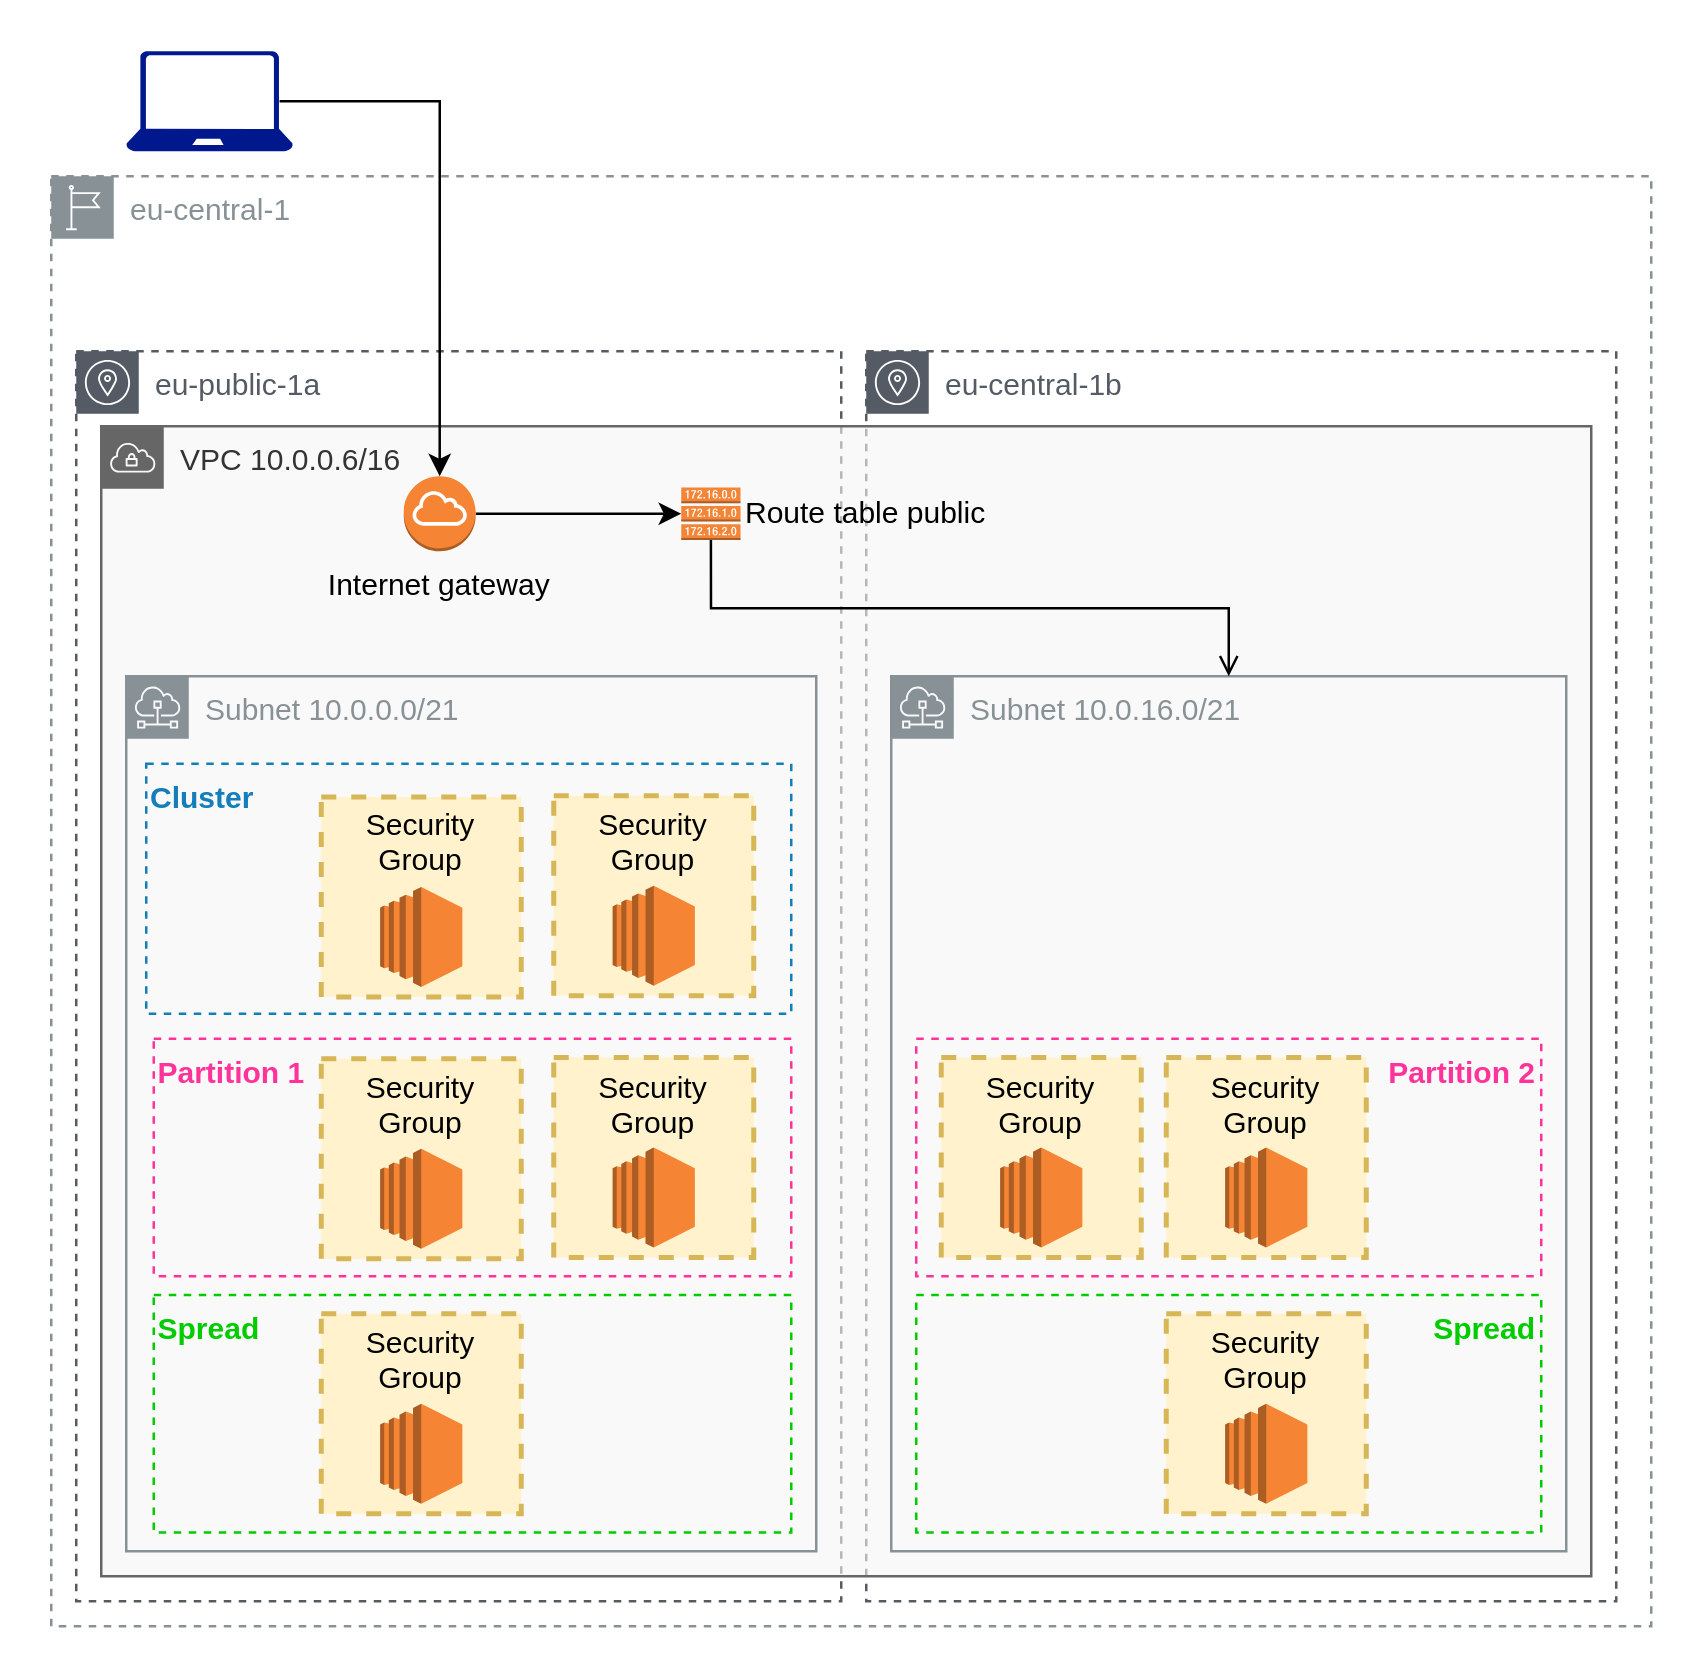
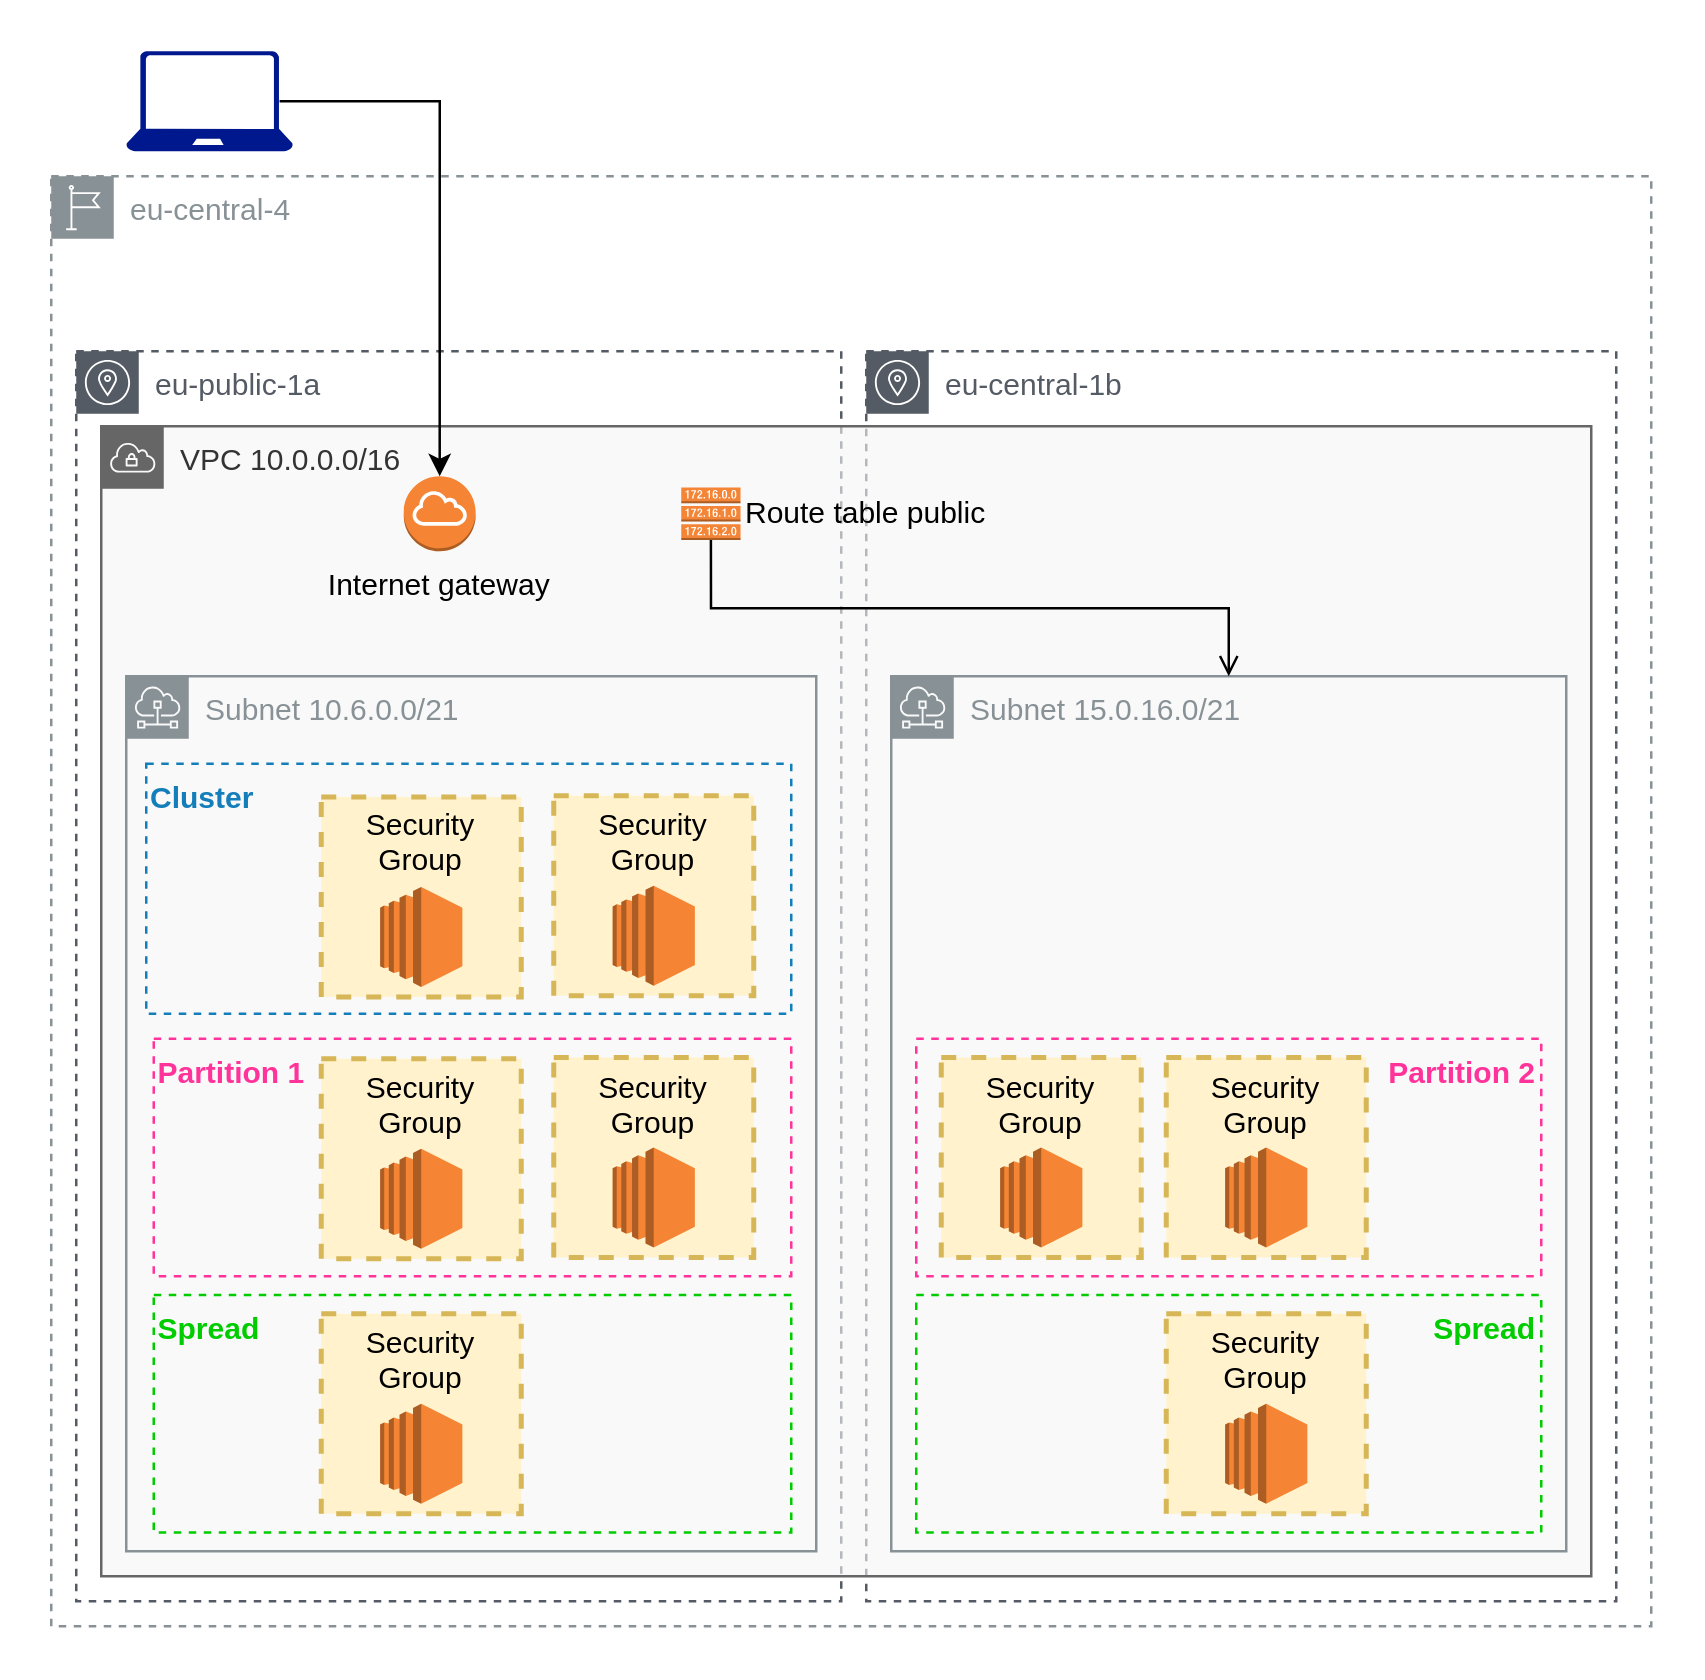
node "eu-central-1": label "eu-central-1" -> "eu-central-4"
node "VPC 10.0.0.6/16": label "VPC 10.0.0.6/16" -> "VPC 10.0.0.0/16"
edge "Internet gateway" -> "Route table public": removed
node "Subnet 10.0.0.0/21": label "Subnet 10.0.0.0/21" -> "Subnet 10.6.0.0/21"
node "Subnet 10.0.16.0/21": label "Subnet 10.0.16.0/21" -> "Subnet 15.0.16.0/21"
